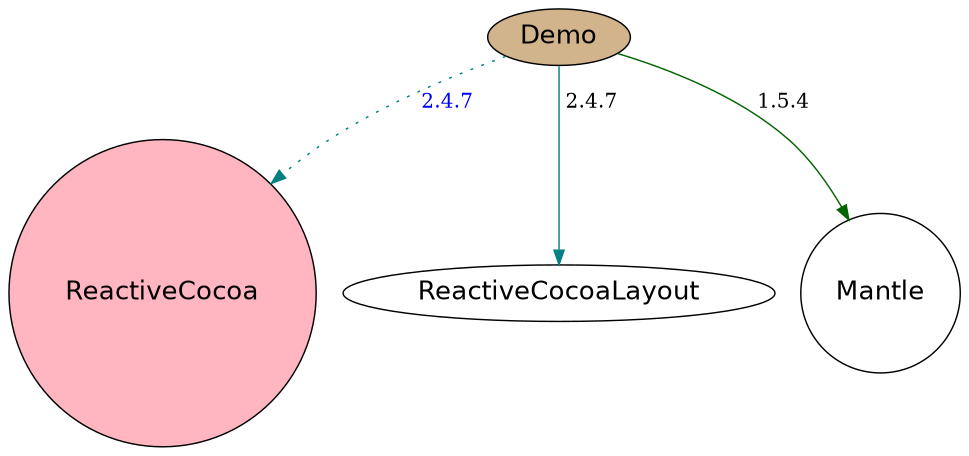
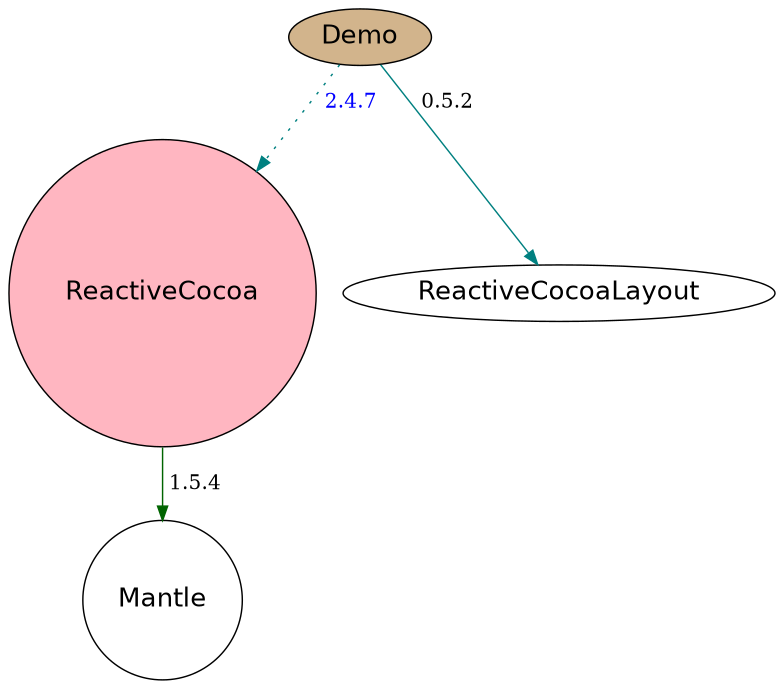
edge "Demo" -> "ReactiveCocoaLayout": label " 2.4.7 " -> " 0.5.2 "
edge "Demo" -> "Mantle": now "ReactiveCocoa" -> "Mantle"
